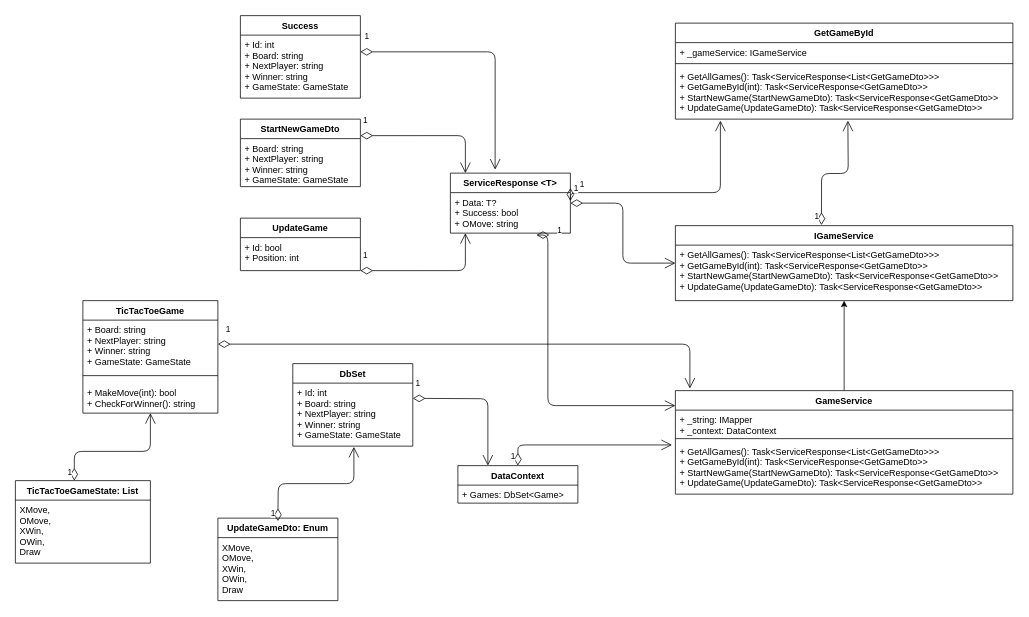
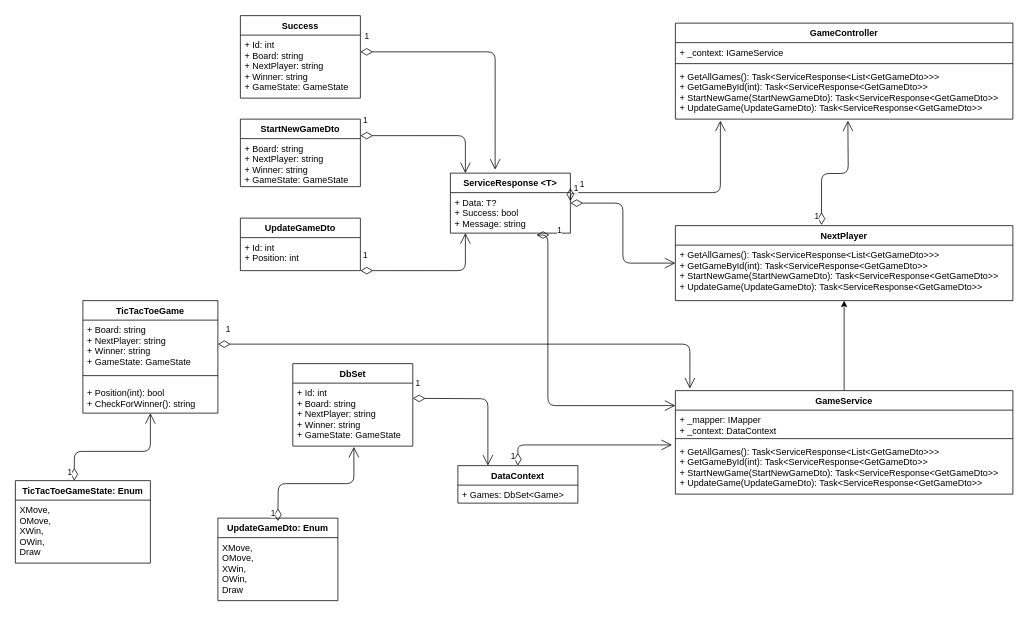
node "GetGameById": label "GetGameById" -> "GameController"
node "+ _gameService: IGameService": label "+ _gameService: IGameService" -> "+ _context: IGameService"
node "+ Data: T? + Success: bool + OMove: string": label "+ Data: T? + Success: bool + OMove: string" -> "+ Data: T? + Success: bool + Message: string"
node "UpdateGame": label "UpdateGame" -> "UpdateGameDto"
node "IGameService": label "IGameService" -> "NextPlayer"
node "+ Id: bool + Position: int": label "+ Id: bool + Position: int" -> "+ Id: int + Position: int"
node "+ MakeMove(int): bool + CheckForWinner(): string": label "+ MakeMove(int): bool + CheckForWinner(): string" -> "+ Position(int): bool + CheckForWinner(): string"
node "+ _string: IMapper + _context: DataContext": label "+ _string: IMapper + _context: DataContext" -> "+ _mapper: IMapper + _context: DataContext"
node "TicTacToeGameState: List": label "TicTacToeGameState: List" -> "TicTacToeGameState: Enum"
